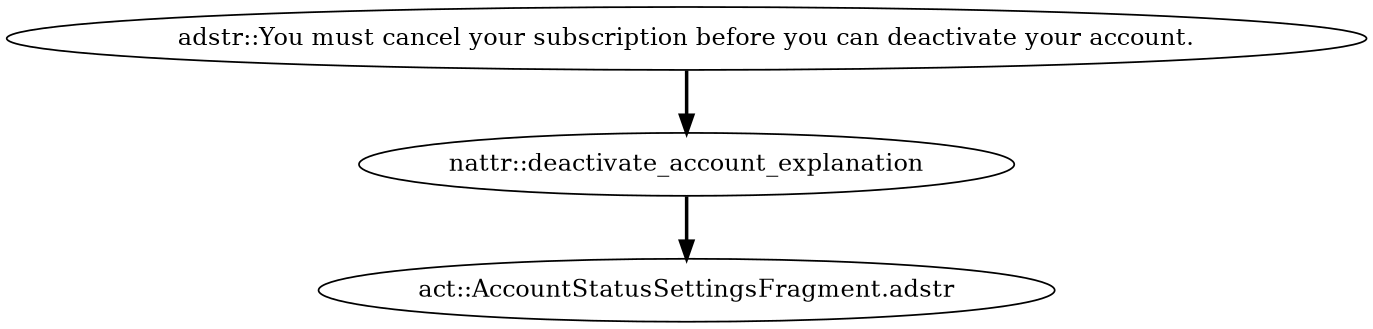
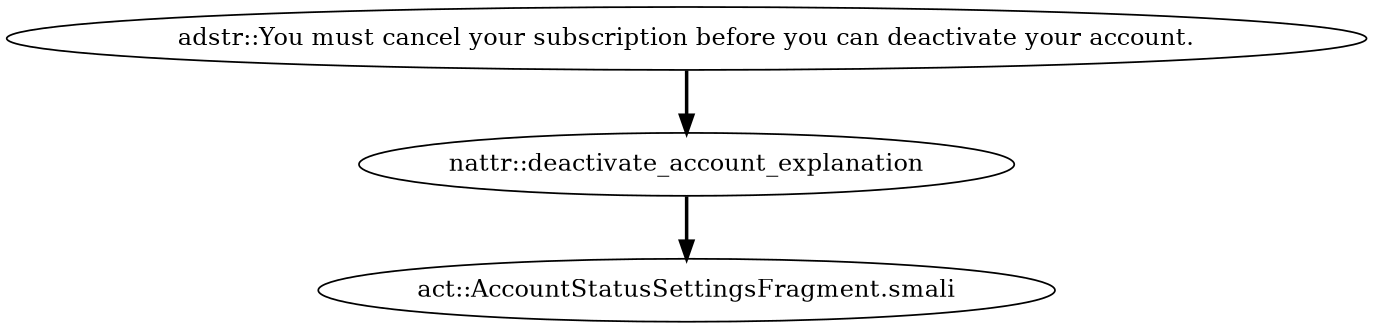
node "act::AccountStatusSettingsFragment.adstr": label "act::AccountStatusSettingsFragment.adstr" -> "act::AccountStatusSettingsFragment.smali"
